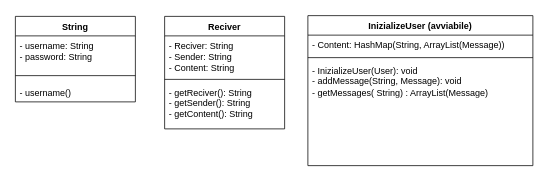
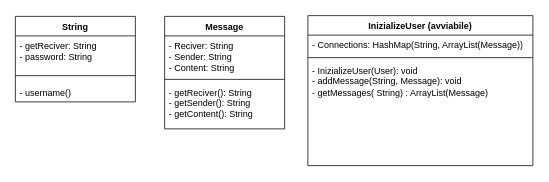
node "Reciver": label "Reciver" -> "Message"
node "- Content: HashMap(String, ArrayList(Message))": label "- Content: HashMap(String, ArrayList(Message))" -> "- Connections: HashMap(String, ArrayList(Message))"
node "- username: String - password: String": label "- username: String - password: String" -> "- getReciver: String - password: String"
